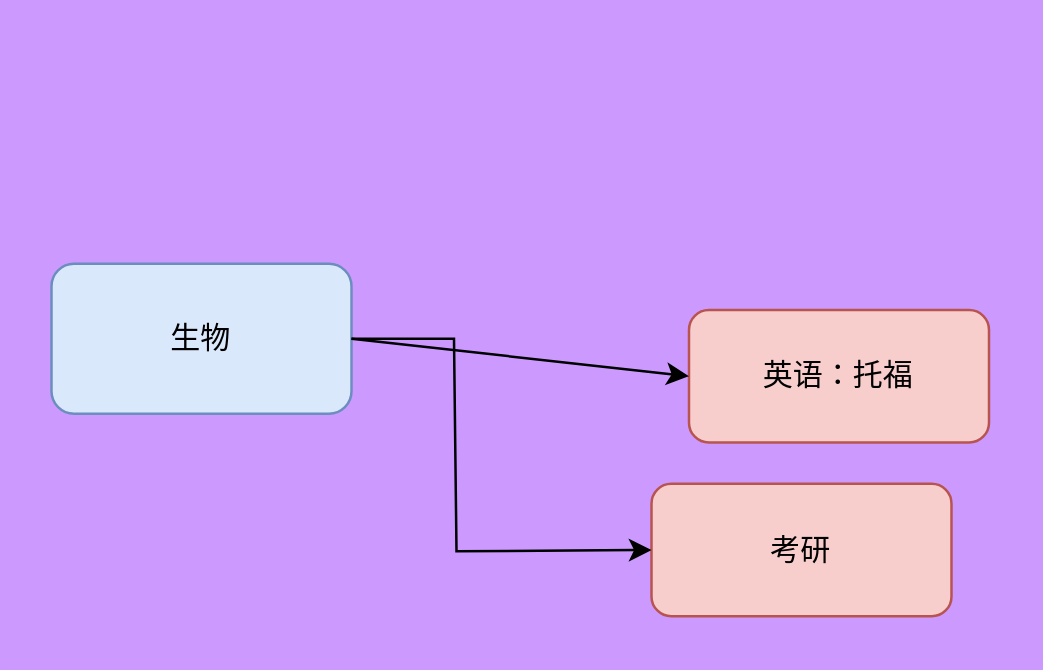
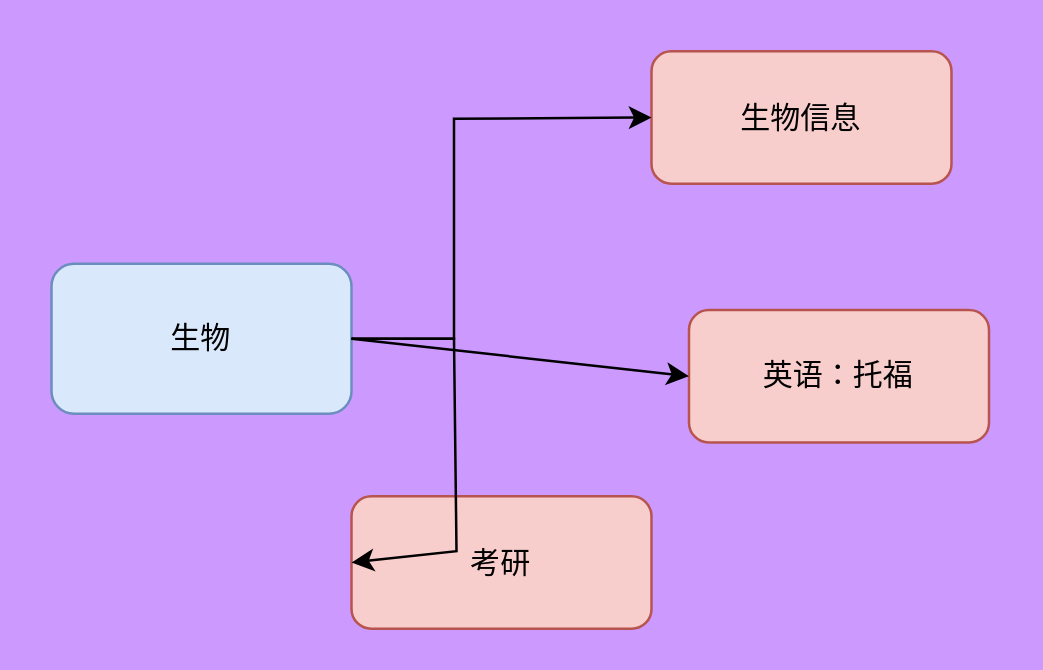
node "生物信息": added
edge "生物" -> "生物信息": added
node "考研": moved (801, 550) -> (501, 563)
